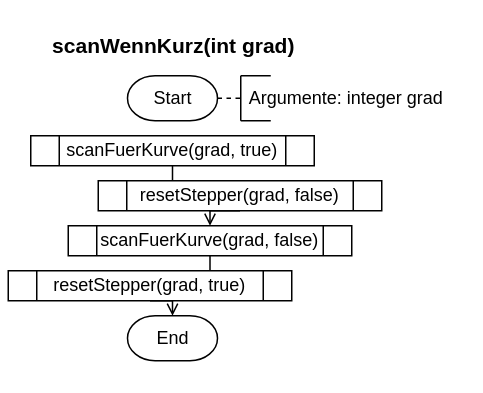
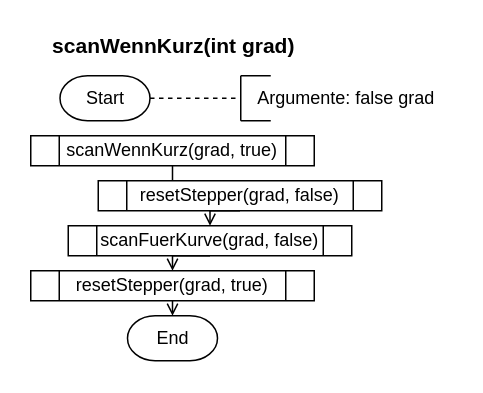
node "Start": moved (173, 98) -> (105, 98)
node "Argumente: integer grad": label "Argumente: integer grad" -> "Argumente: false grad"
node "scanFuerKurve(grad, true)": label "scanFuerKurve(grad, true)" -> "scanWennKurz(grad, true)"
node "resetStepper(grad, true)": moved (150, 286) -> (173, 286)
